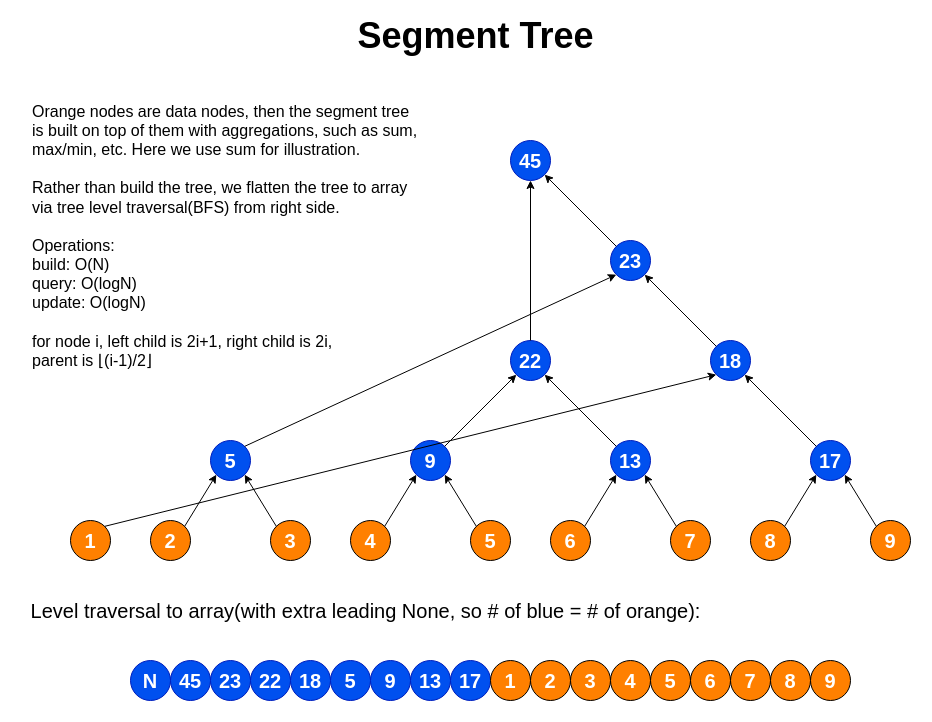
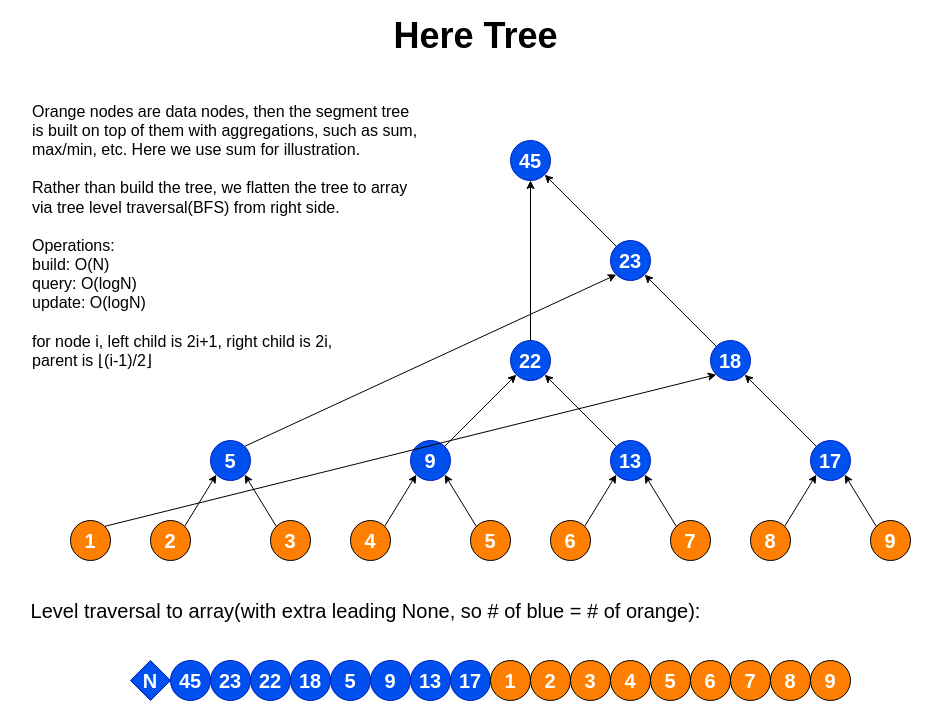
node "Segment Tree": label "Segment Tree" -> "Here Tree"
node "N": shape ellipse -> diamond
